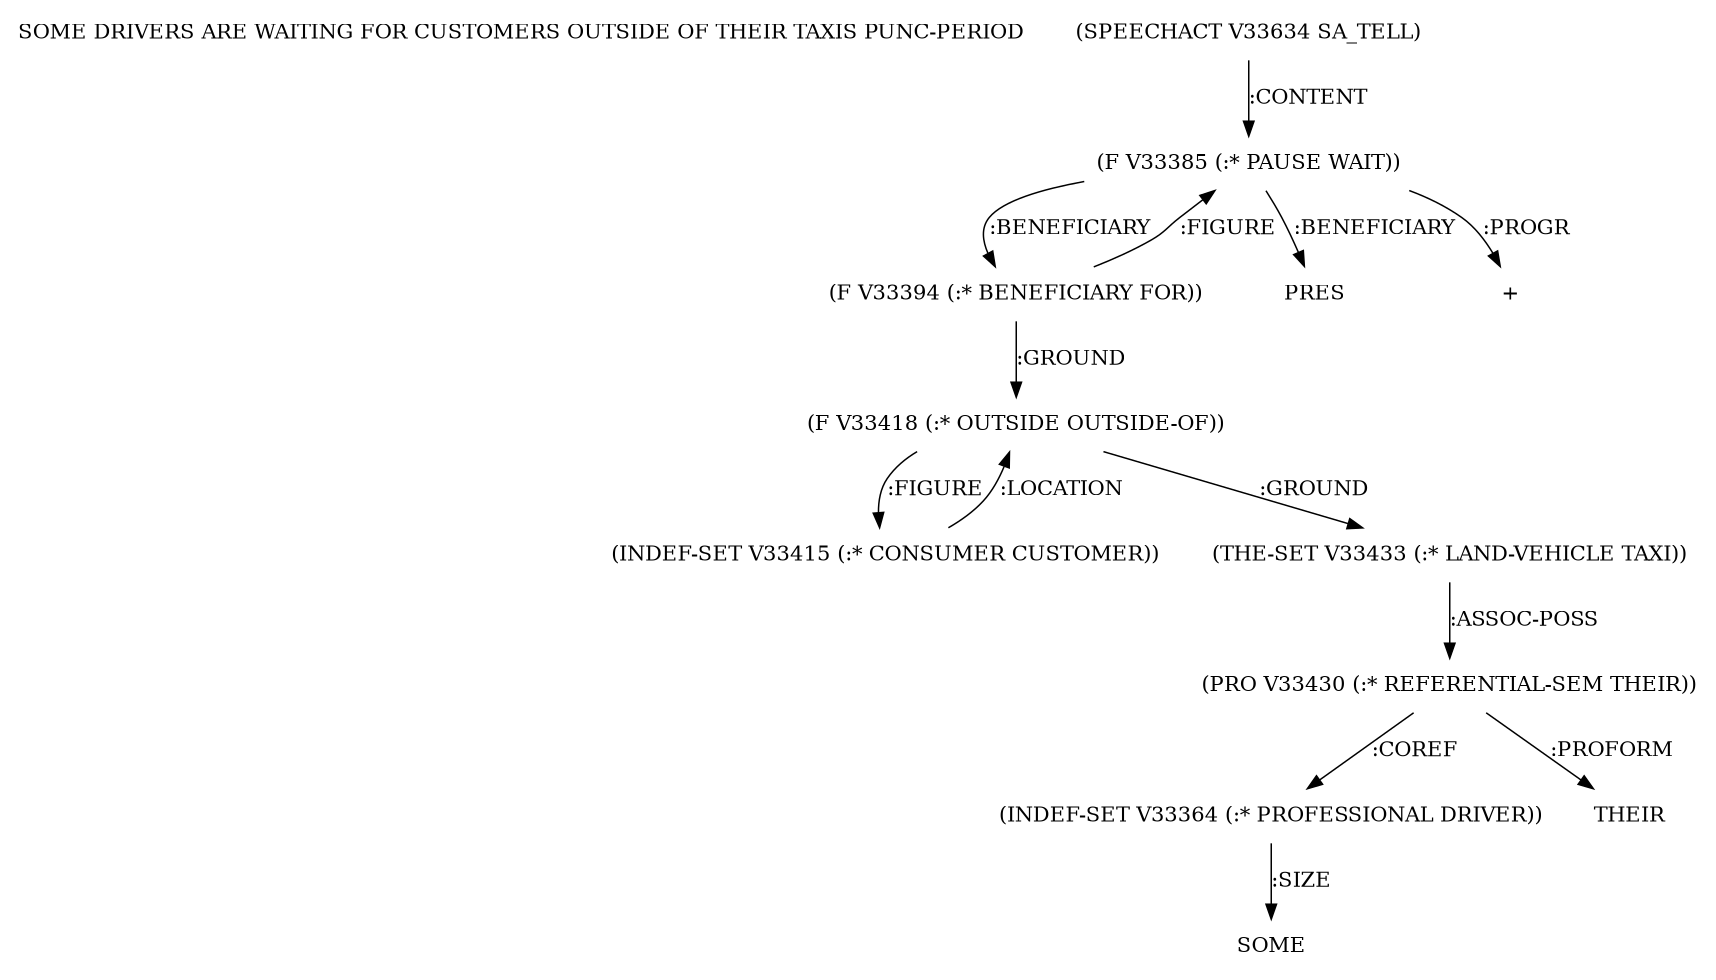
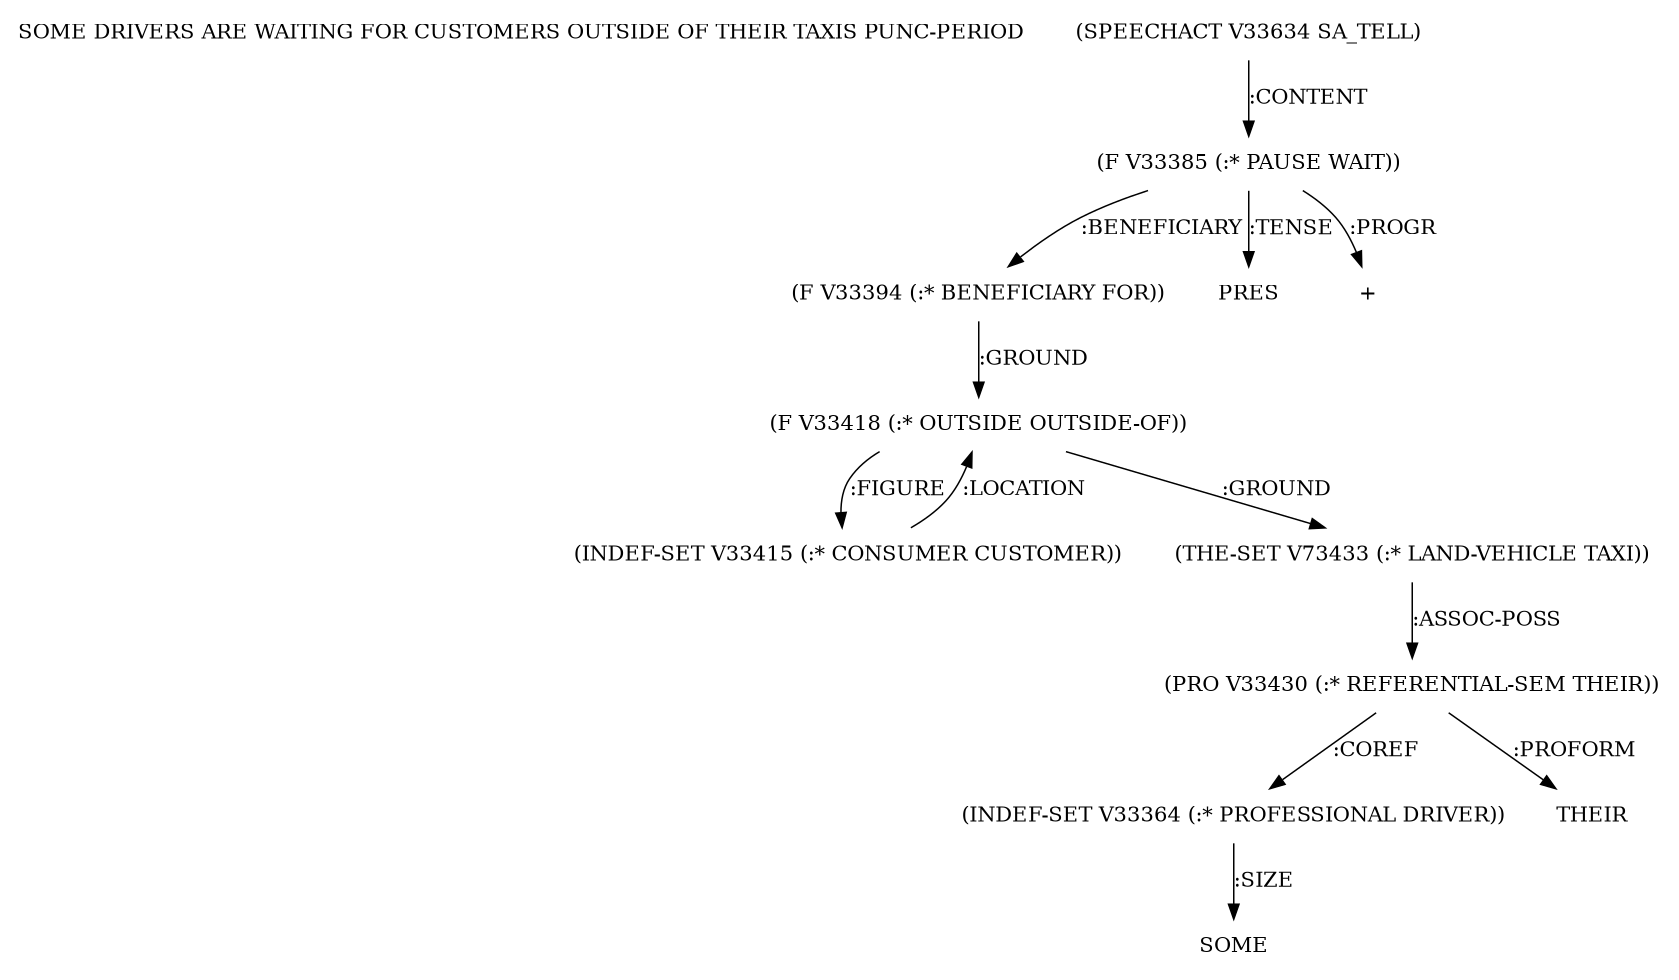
edge "(F V33385 (:* PAUSE WAIT))" -> "PRES": label ":BENEFICIARY" -> ":TENSE"
edge "(F V33394 (:* BENEFICIARY FOR))" -> "(F V33385 (:* PAUSE WAIT))": removed, label ":FIGURE"
node "(THE-SET V33433 (:* LAND-VEHICLE TAXI))": label "(THE-SET V33433 (:* LAND-VEHICLE TAXI))" -> "(THE-SET V73433 (:* LAND-VEHICLE TAXI))"
